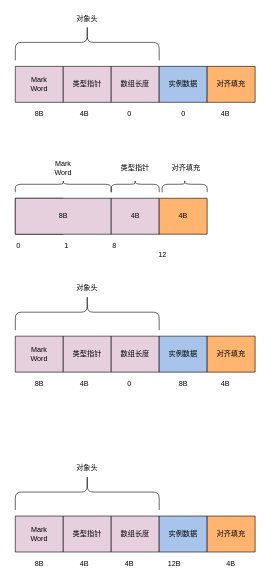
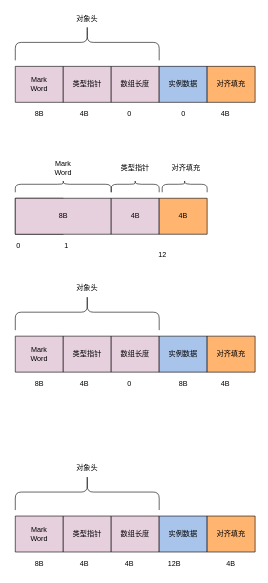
node "8": removed
